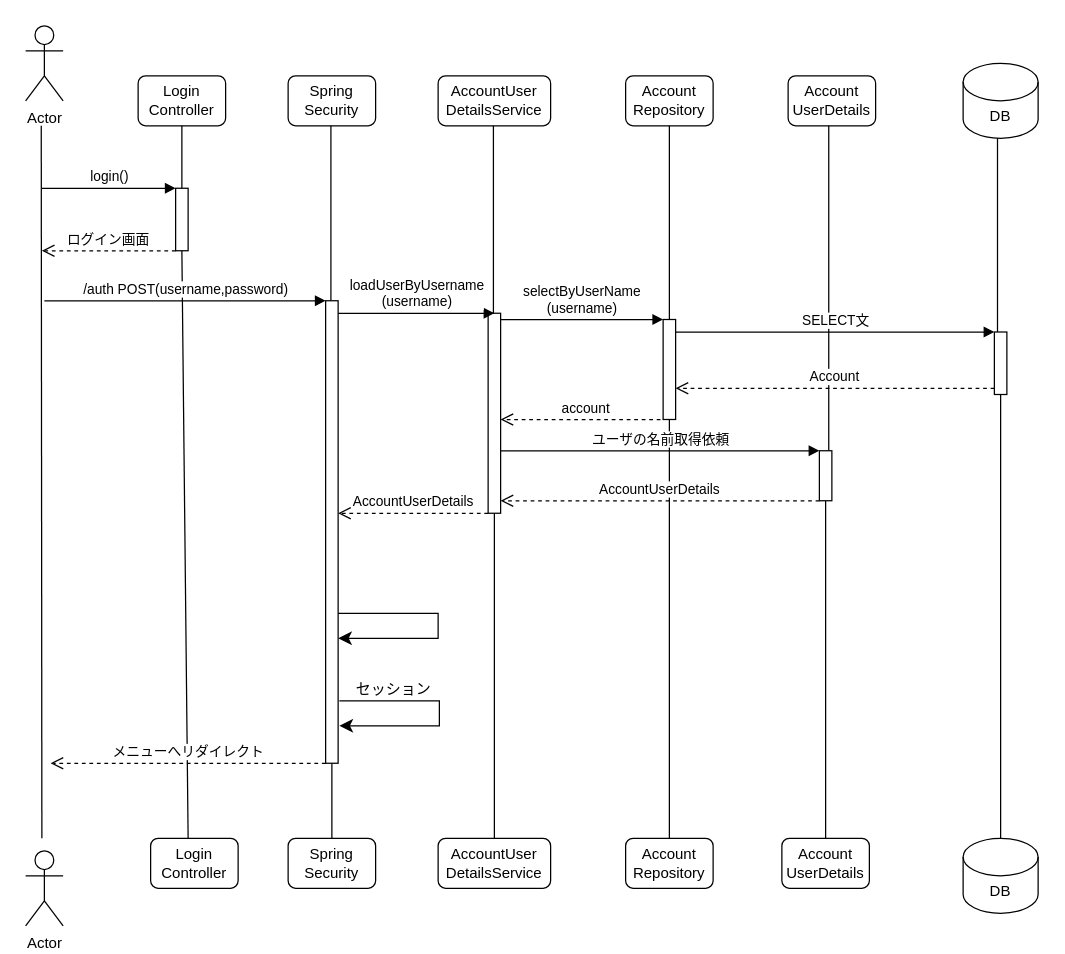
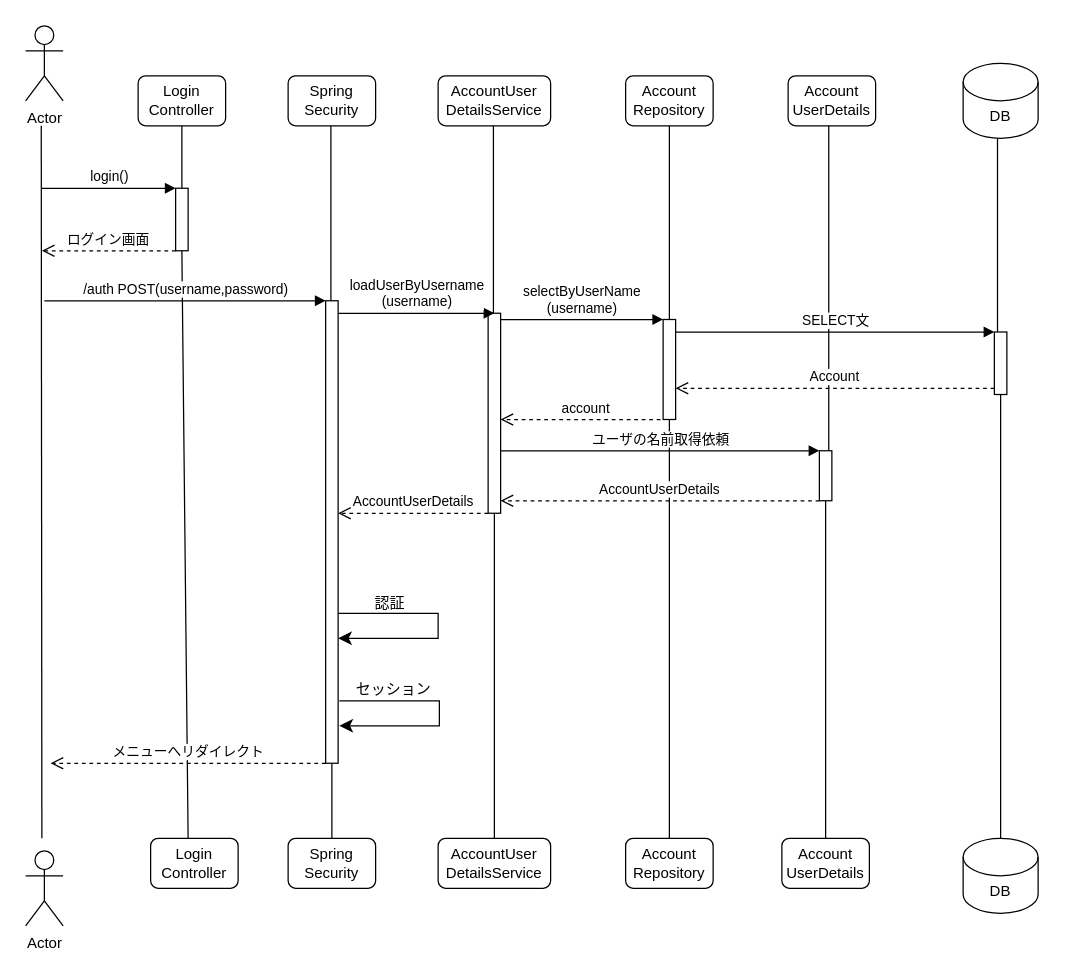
node "認証": added
